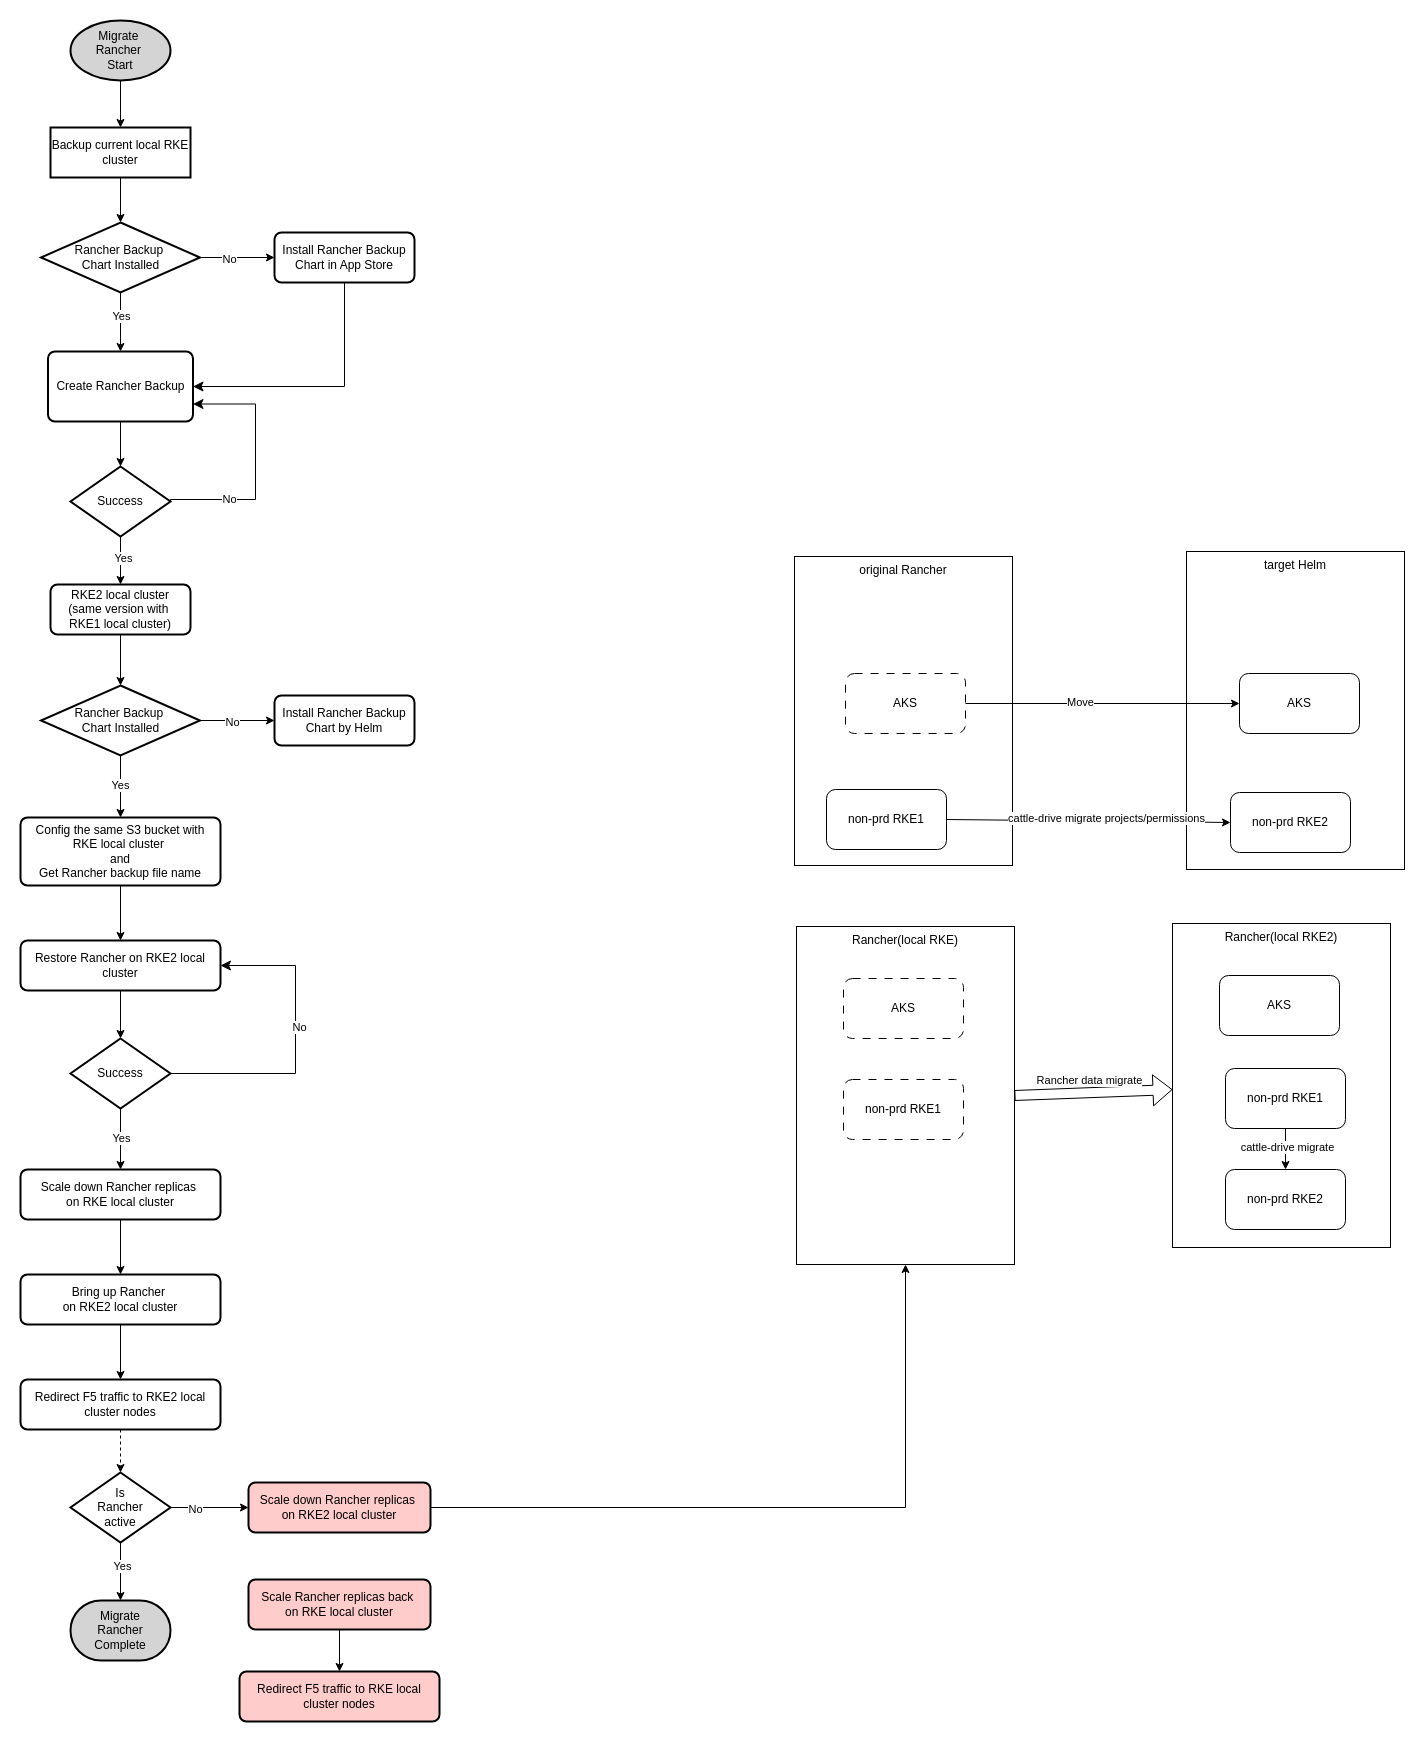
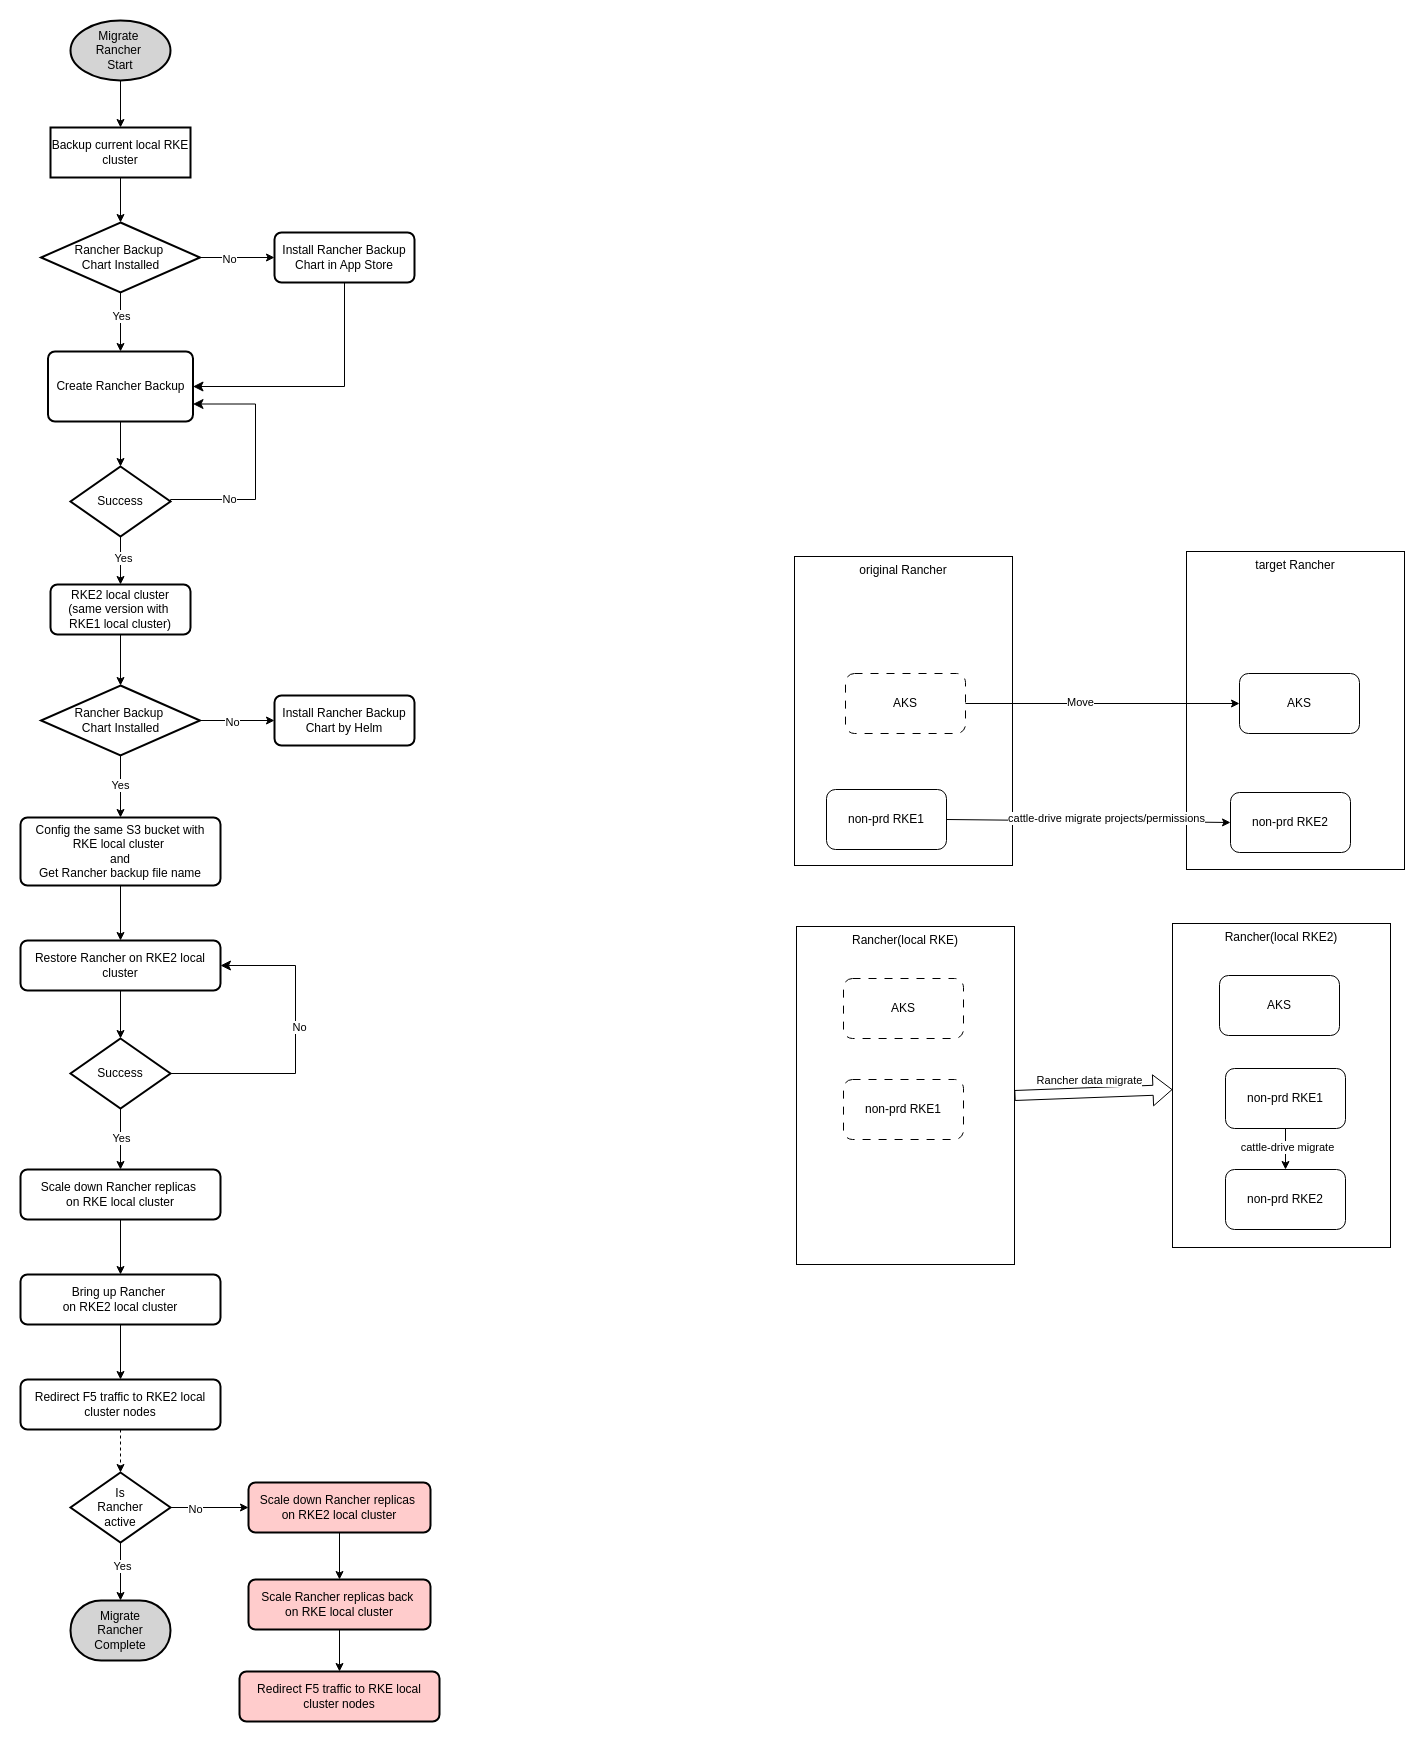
node "target Helm": label "target Helm" -> "target Rancher"
edge "Scale down Rancher replicas on RKE2 local cluster" -> "Rancher(local RKE)": now "Scale down Rancher replicas on RKE2 local cluster" -> "Scale Rancher replicas back on RKE local cluster"
